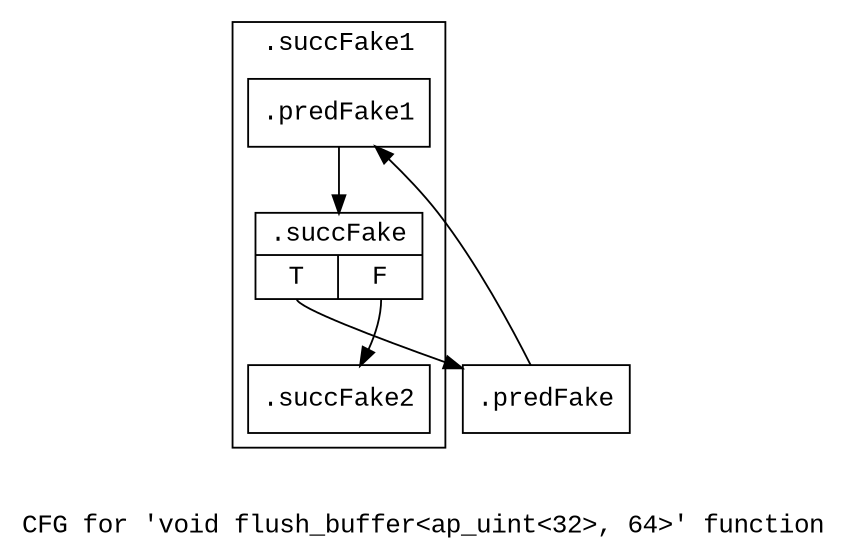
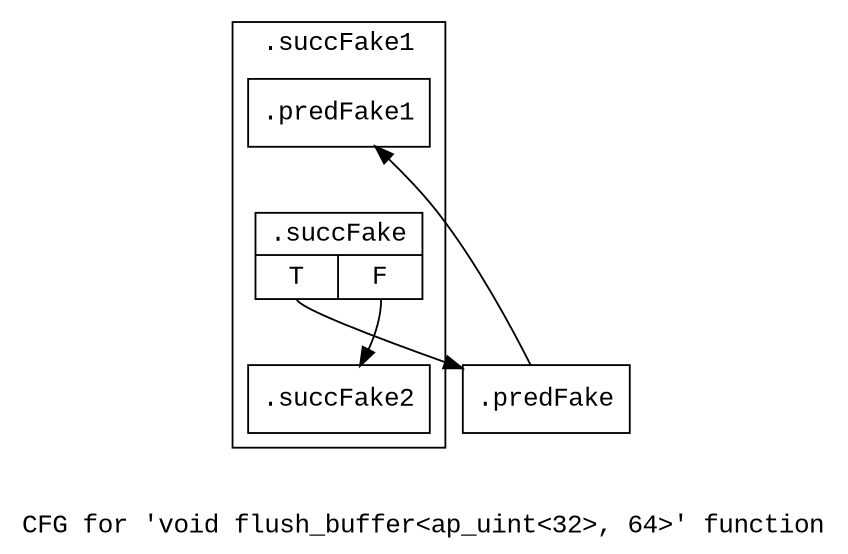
edge ".predFake1" -> ".succFake": removed
